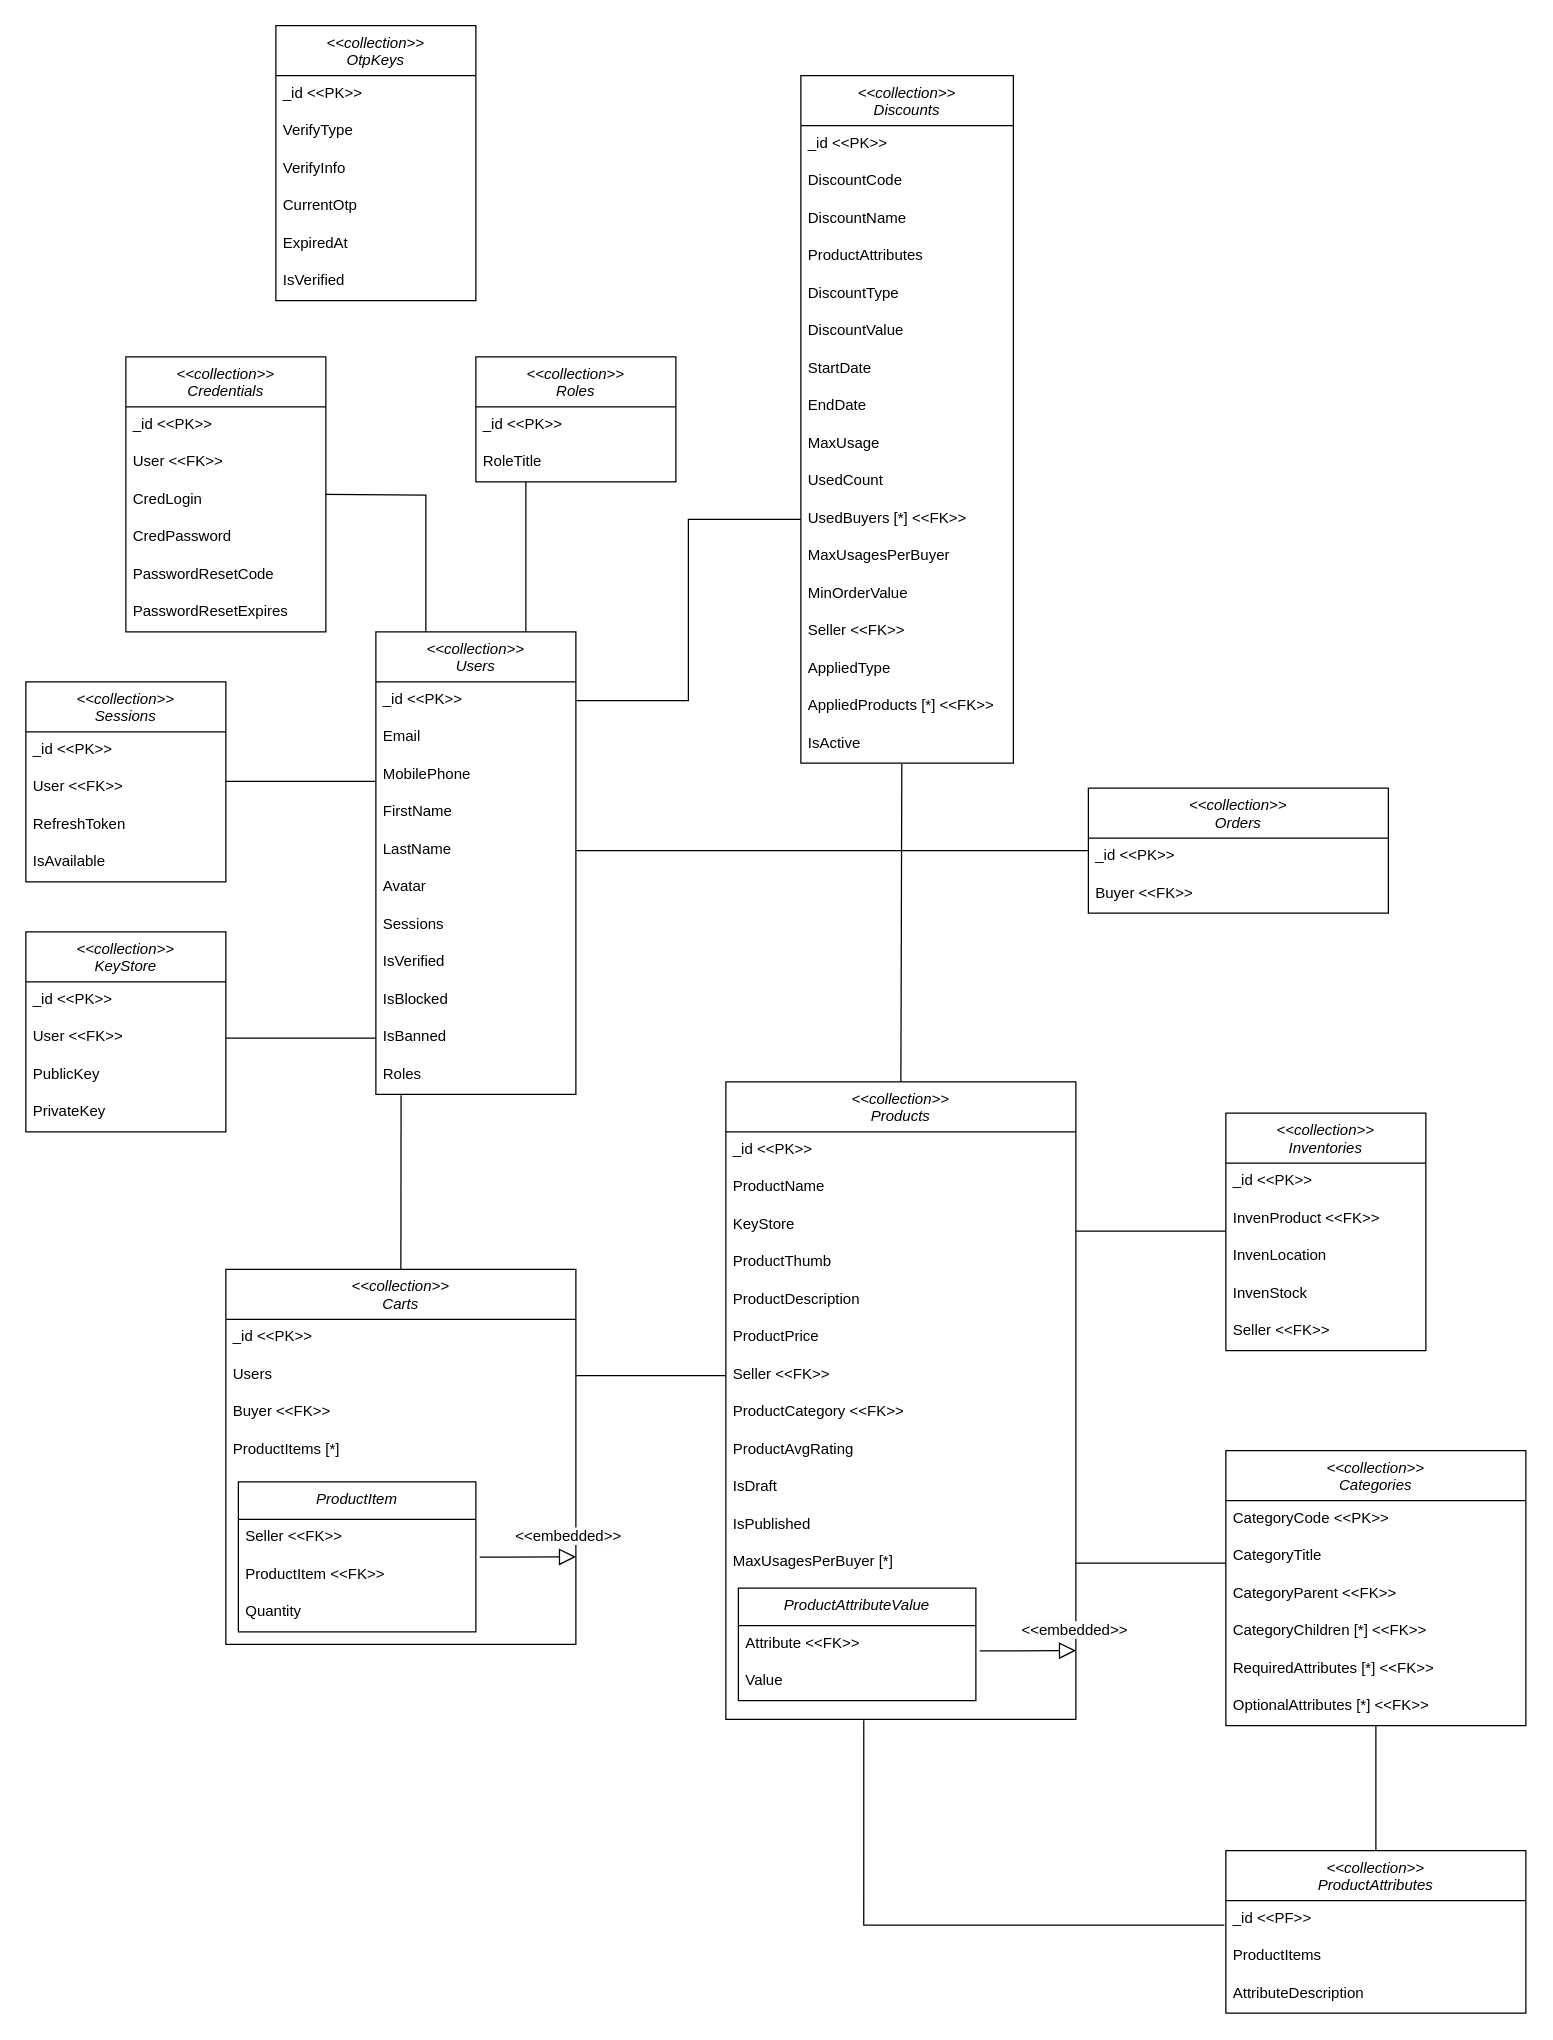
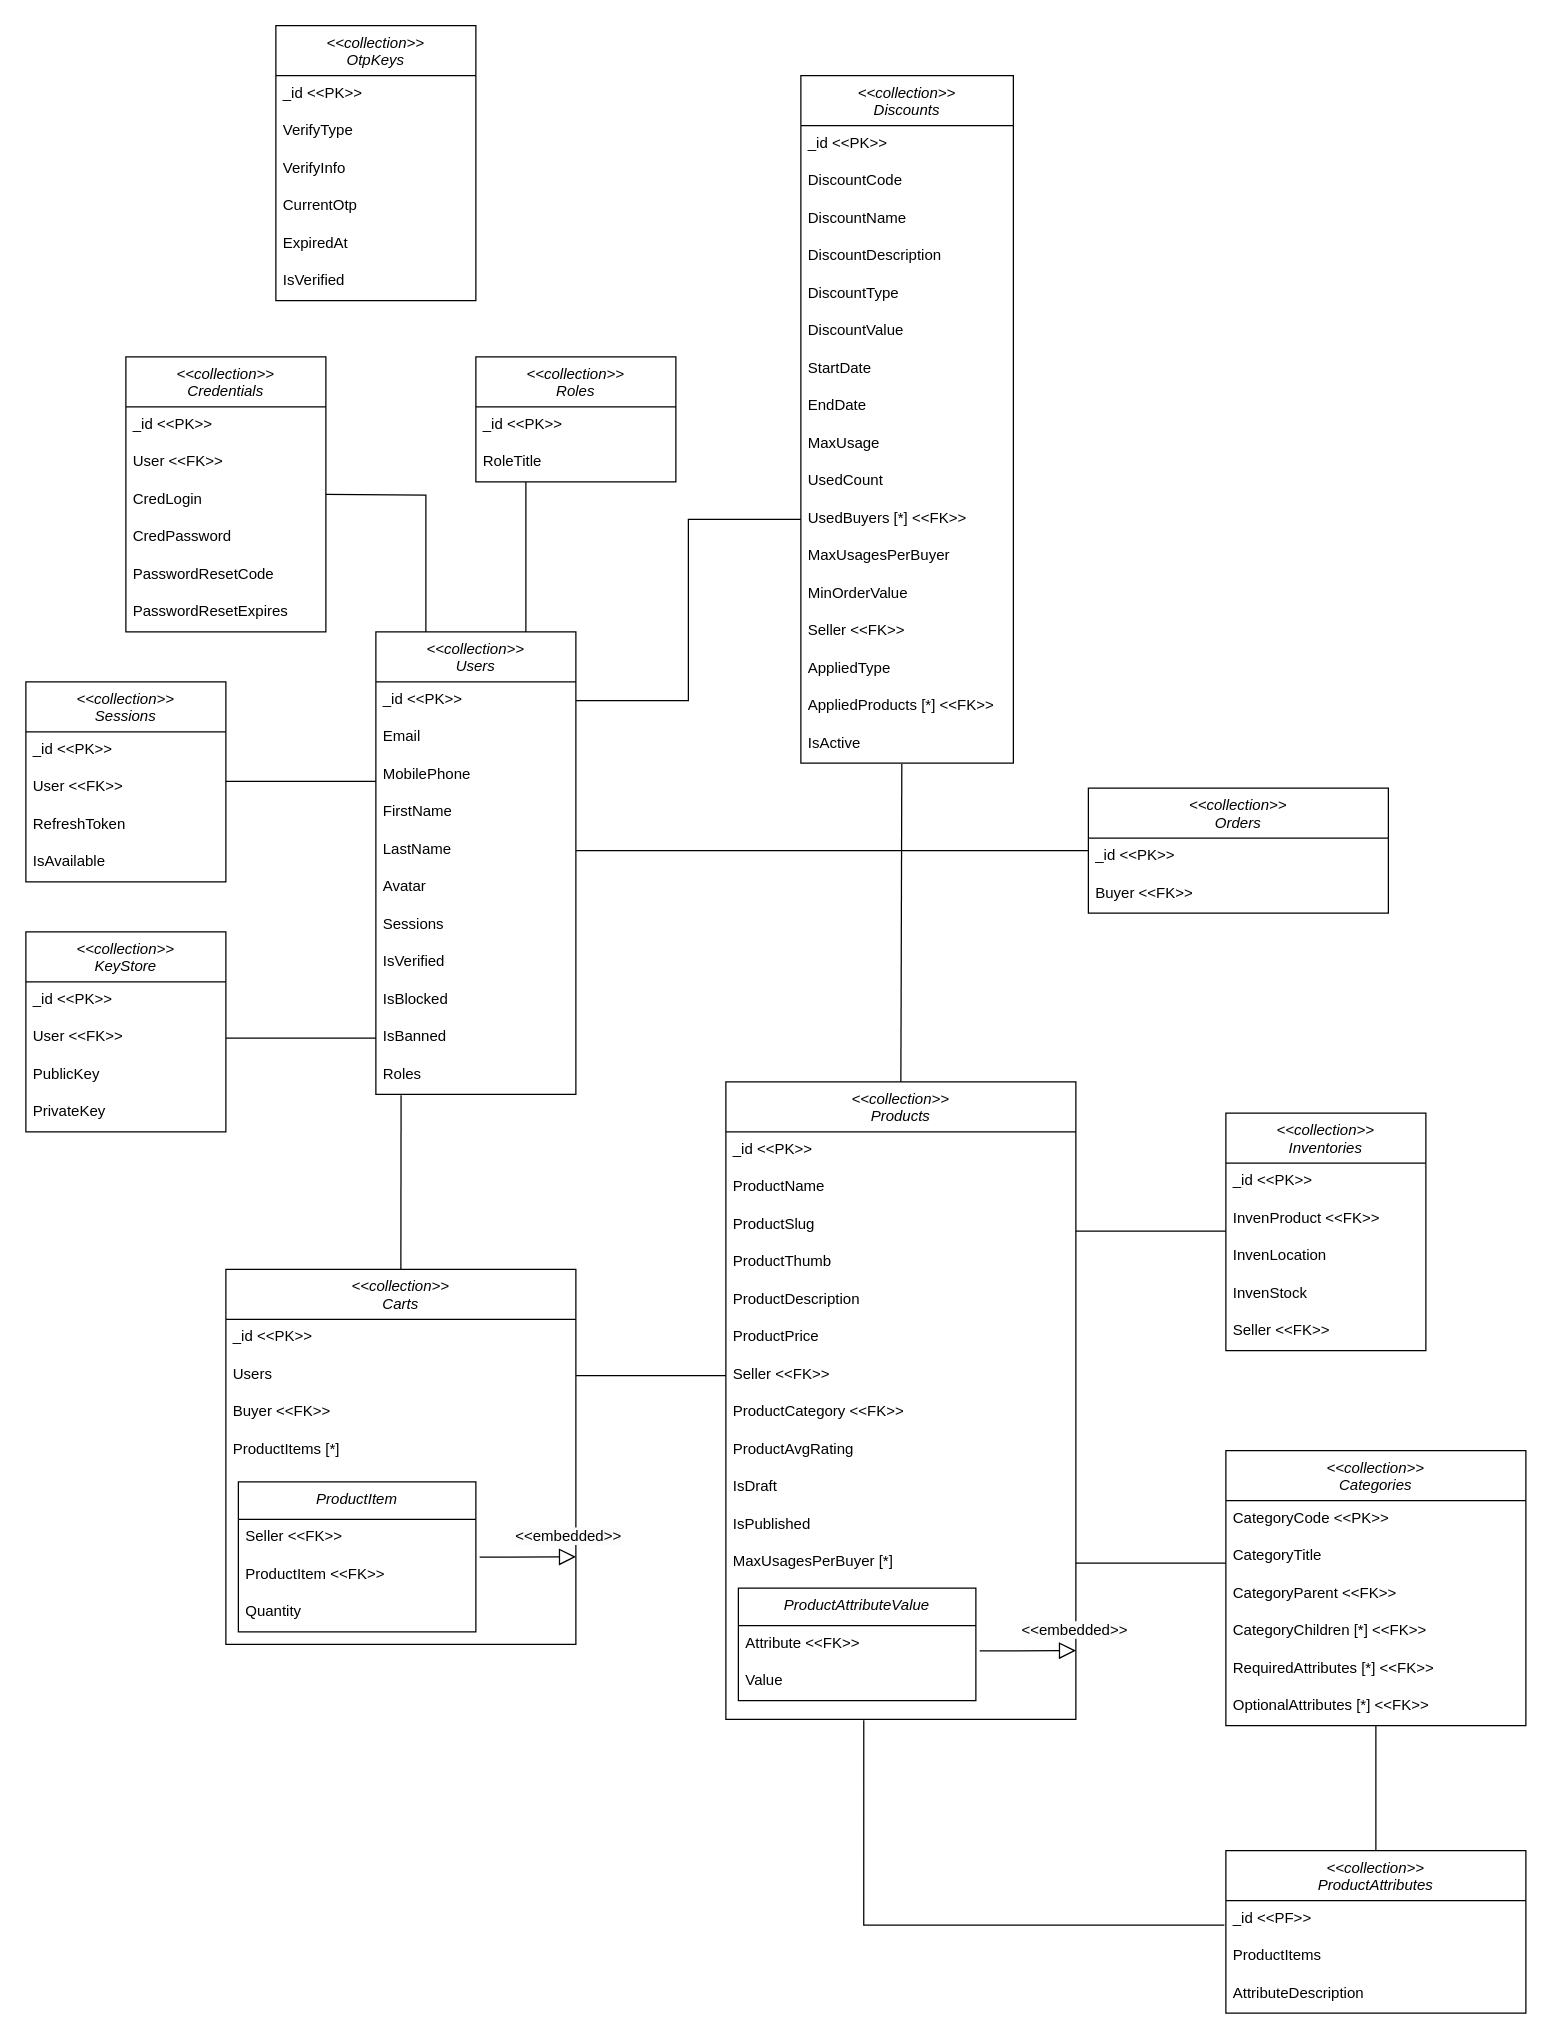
node "ProductAttributes": label "ProductAttributes" -> "DiscountDescription"
node "KeyStore": label "KeyStore" -> "ProductSlug"
